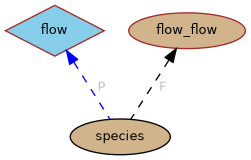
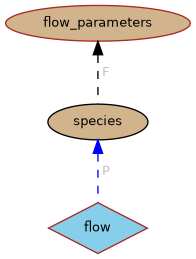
node "flow_flow": label "flow_flow" -> "flow_parameters"
edge "species" -> "flow": reversed
